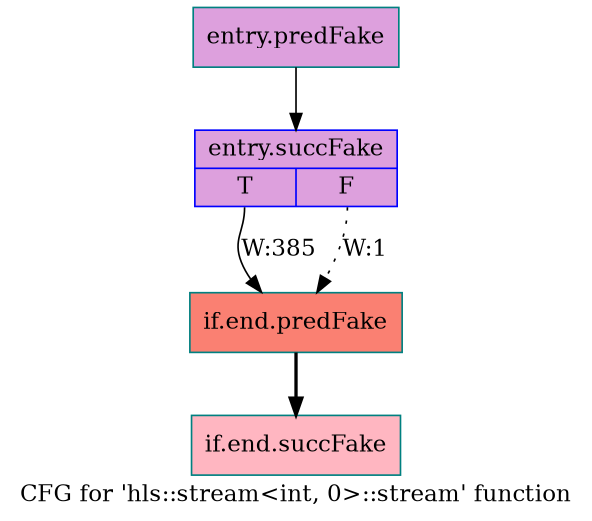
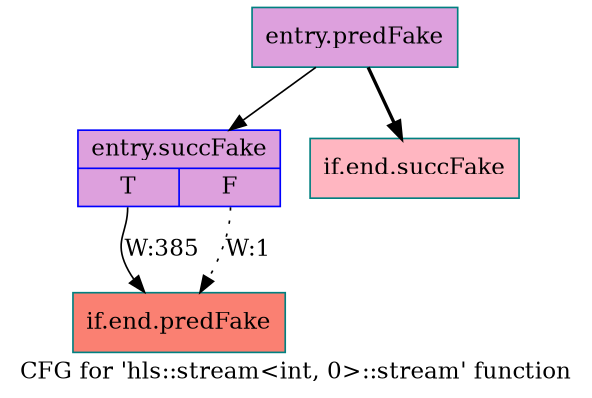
edge "if.end.predFake" -> "if.end.succFake": now "entry.predFake" -> "if.end.succFake"
